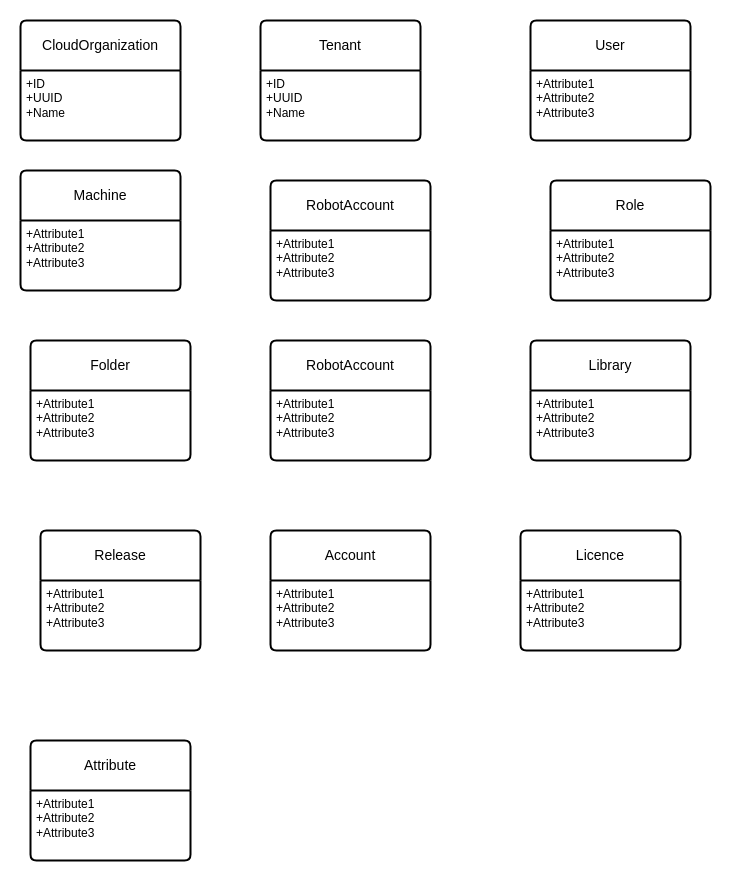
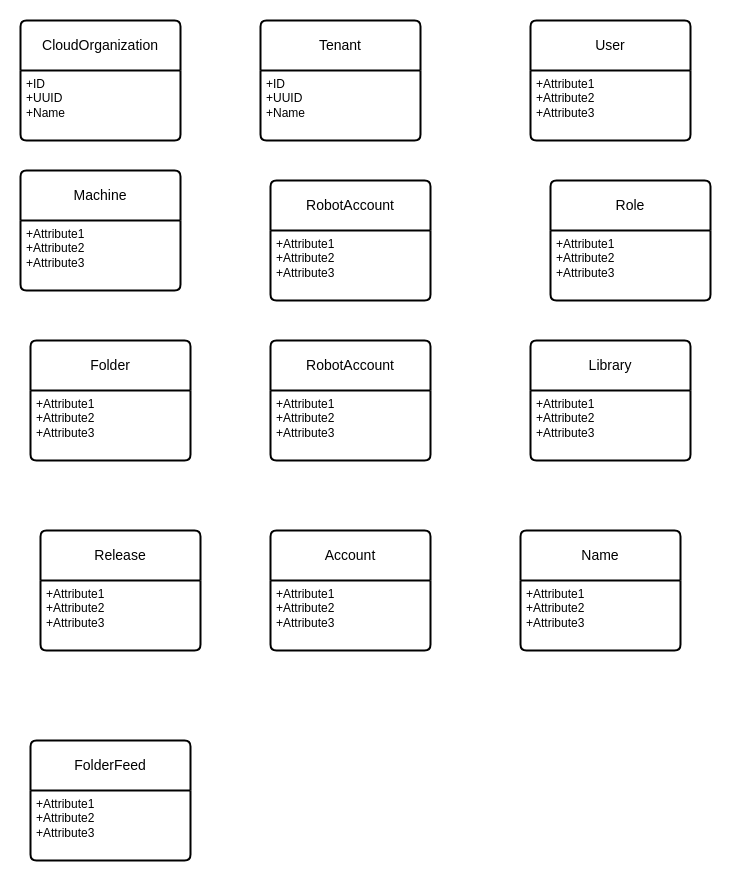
node "Licence": label "Licence" -> "Name"
node "Attribute": label "Attribute" -> "FolderFeed"
